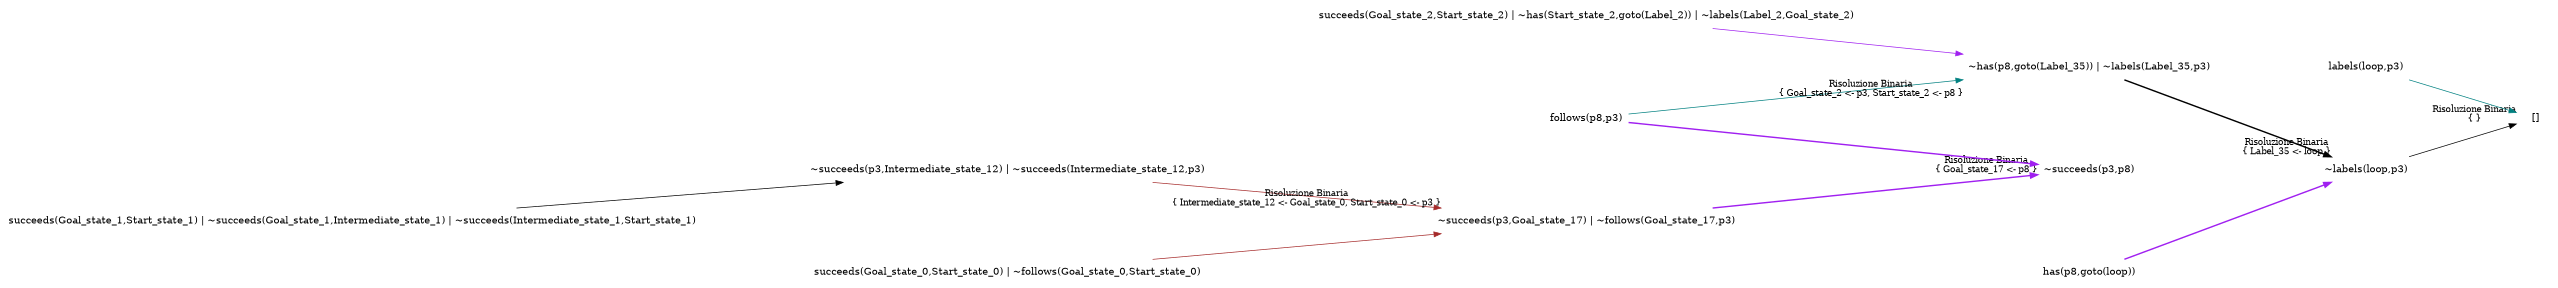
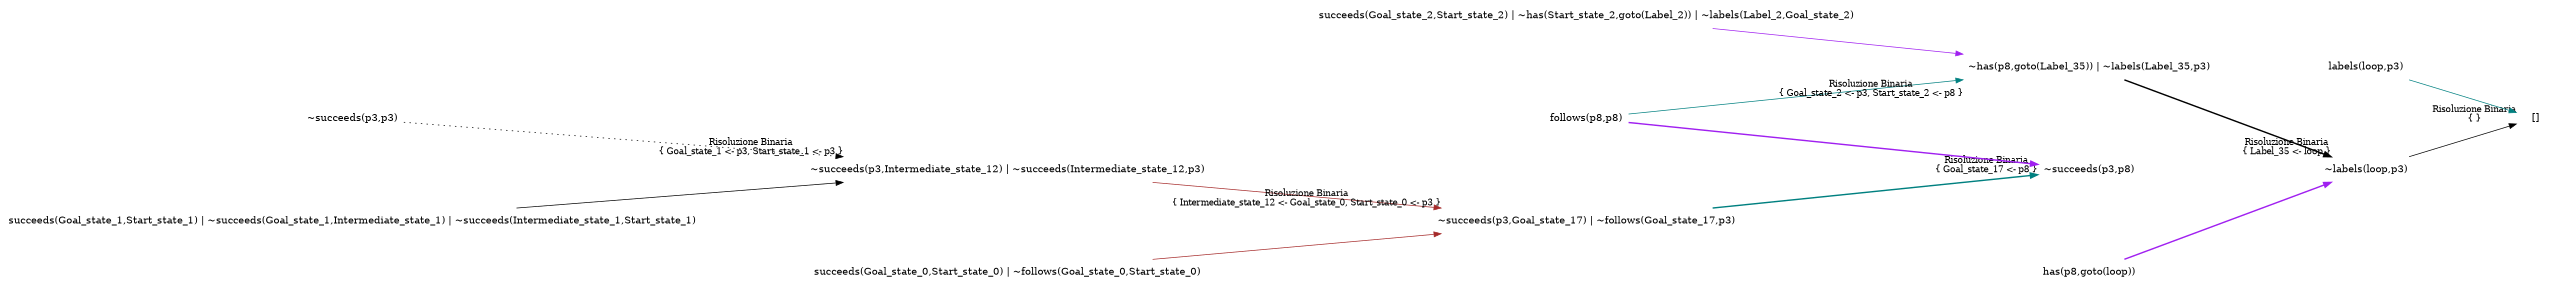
node "~succeeds(p3,p3)": added
node "follows(p8,p3)": label "follows(p8,p3)" -> "follows(p8,p8)"
edge "~succeeds(p3,Goal_state_17) | ~follows(Goal_state_17,p3)" -> "~succeeds(p3,p8)": color purple -> teal
